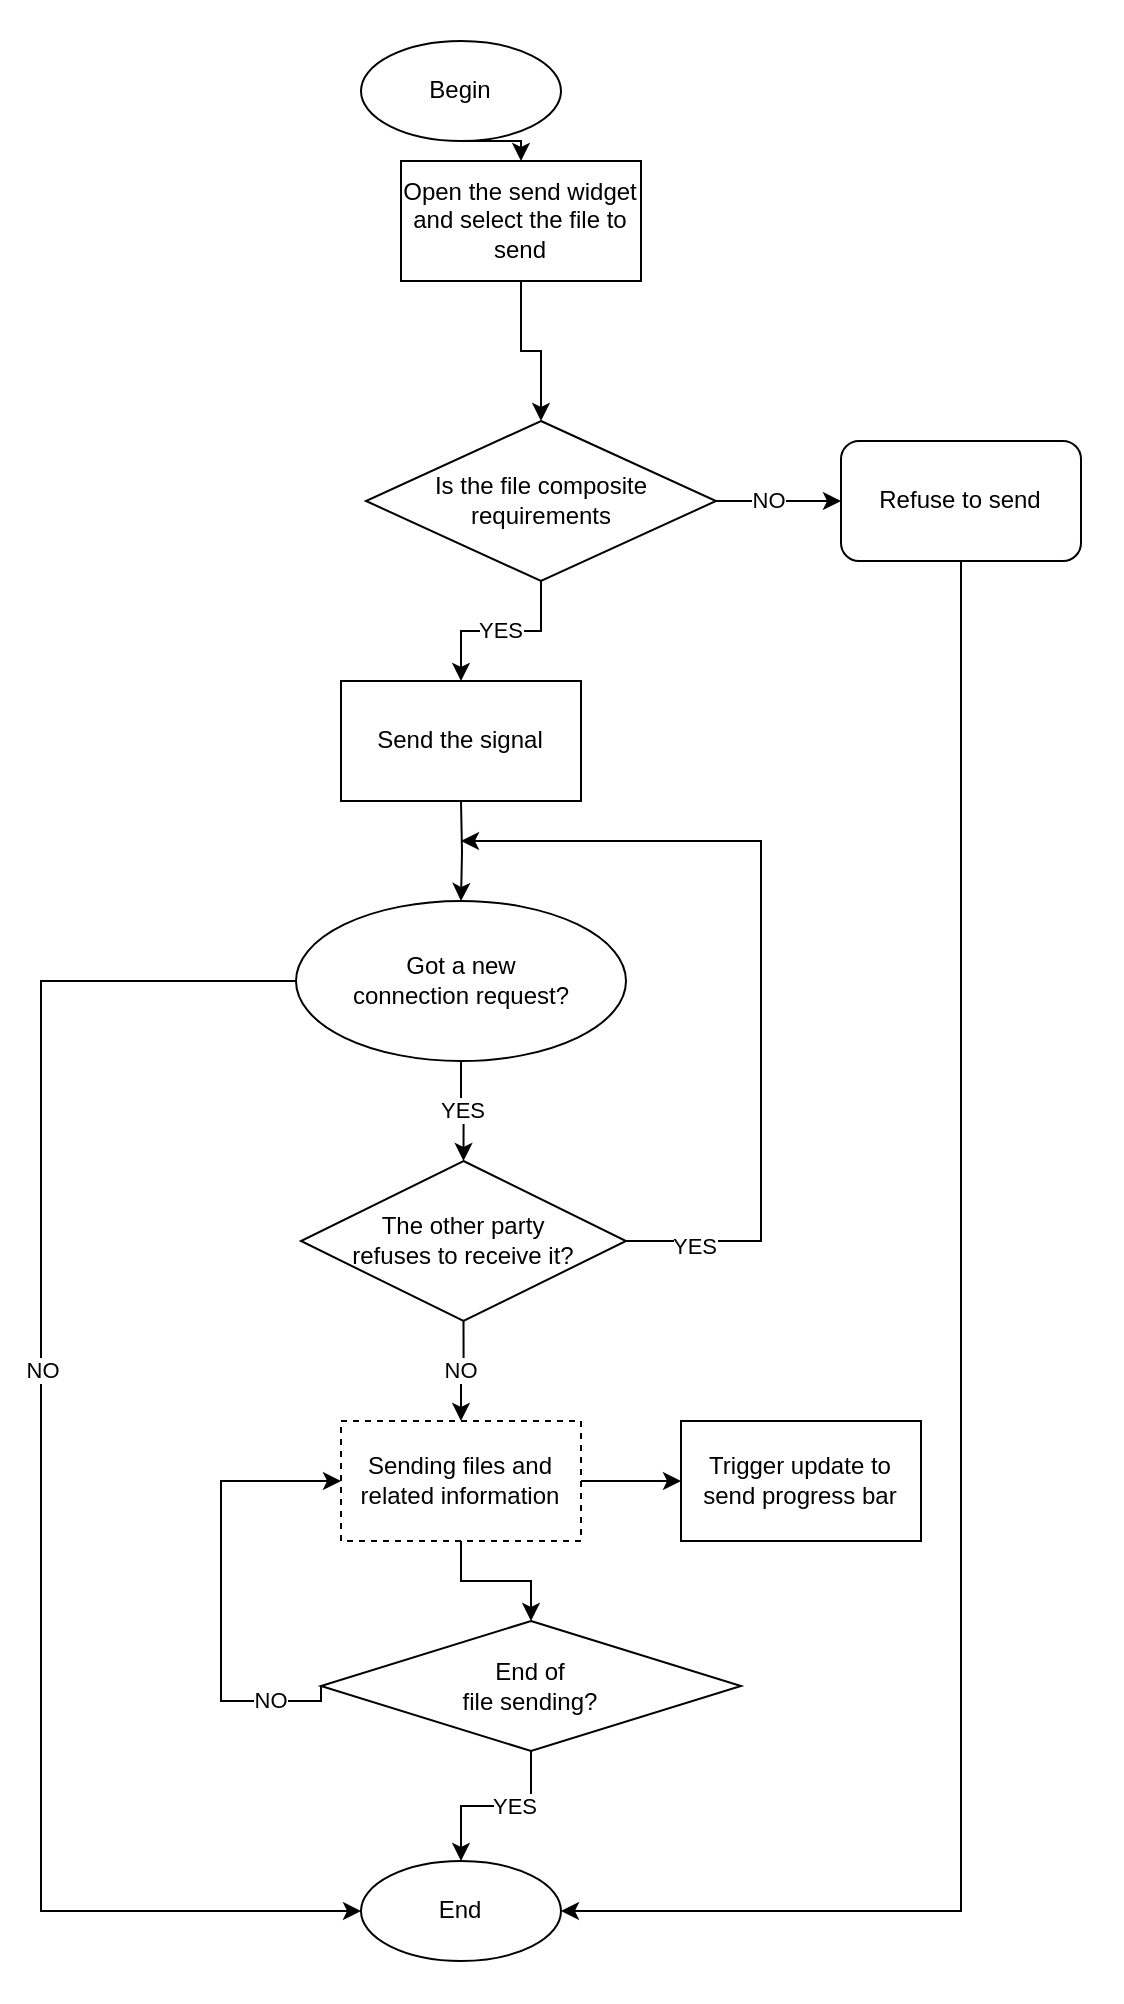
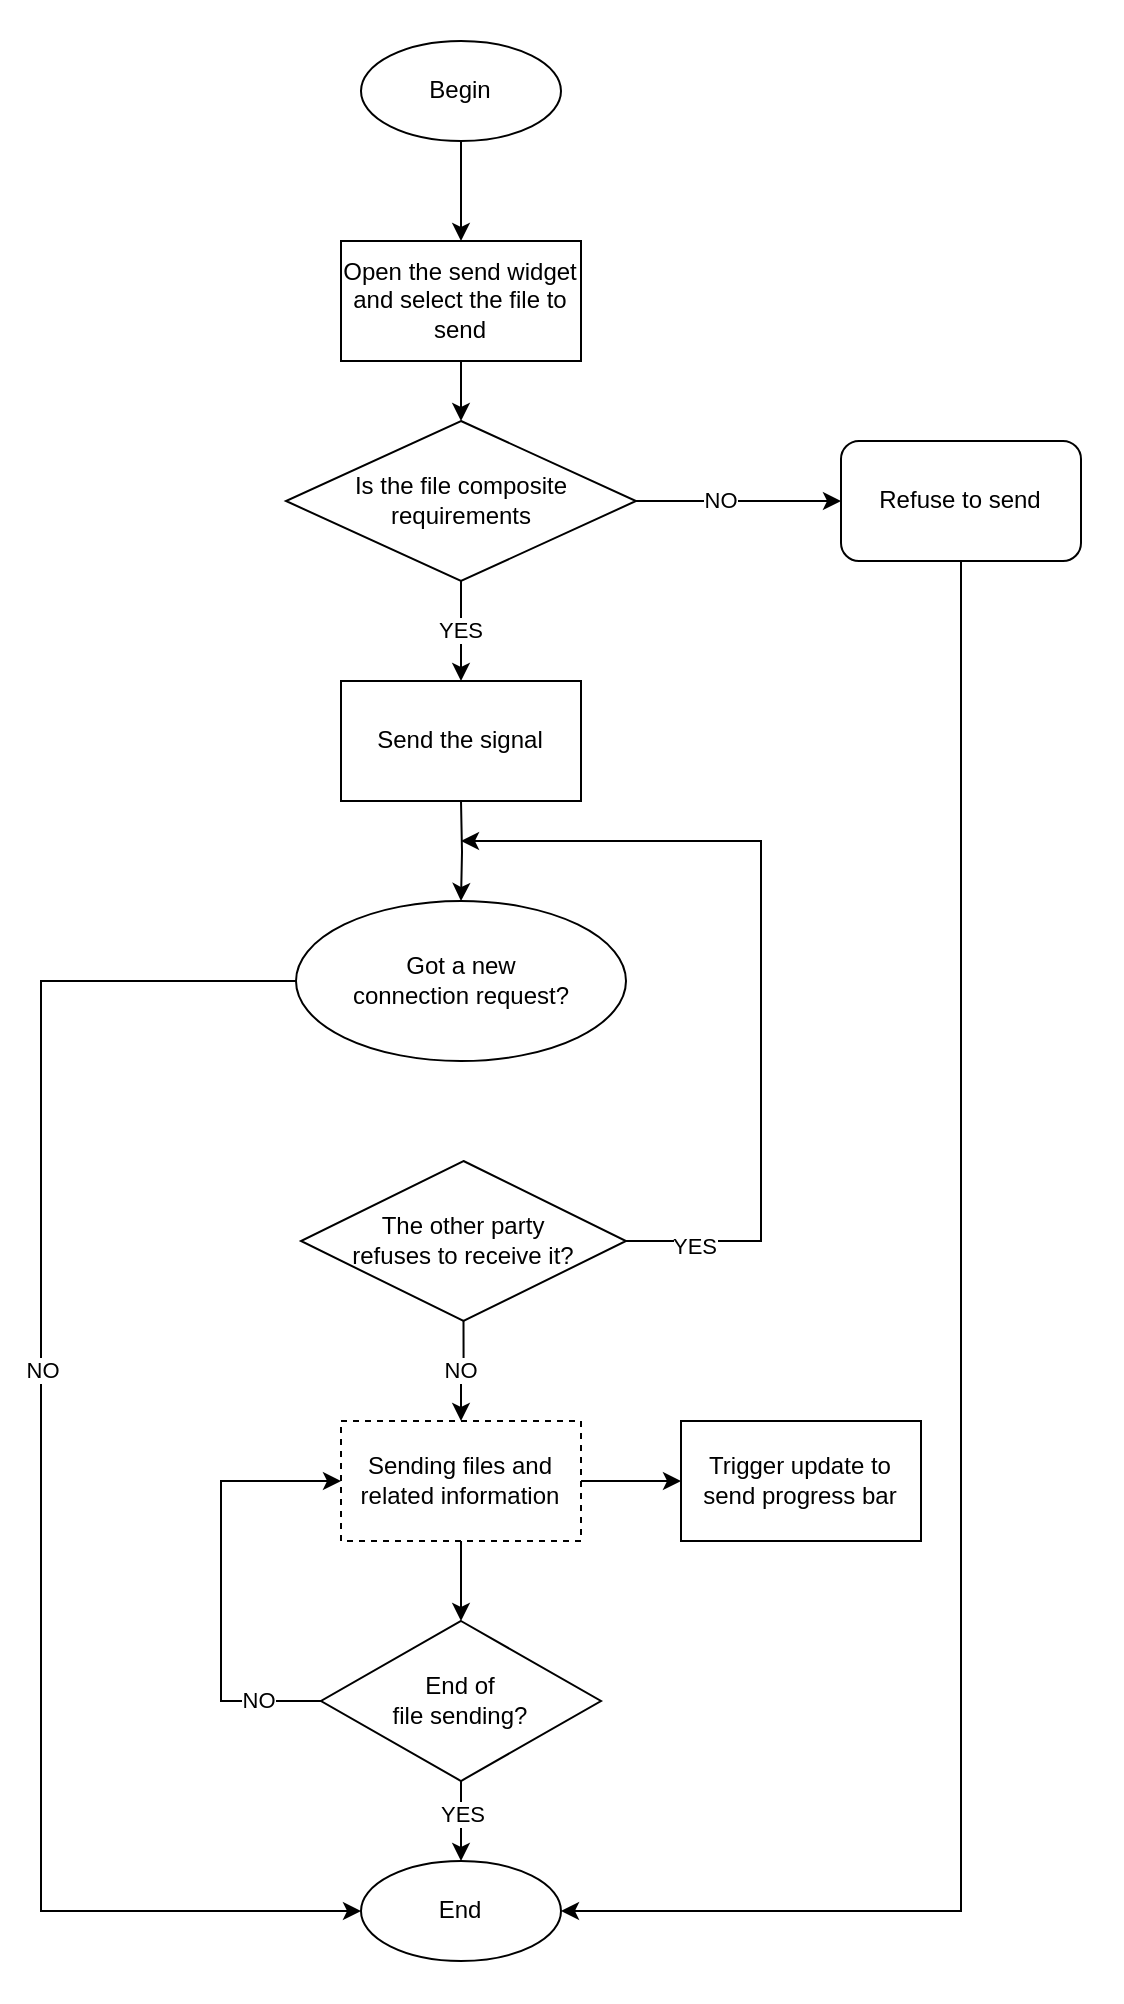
node "Open the send widget and select the file to send": moved (521, 221) -> (461, 301)
node "Is the file composite requirements": moved (541, 501) -> (461, 501)
edge "Got a new connection request?" -> "The other party refuses to receive it?": removed, label "YES"
node "End of file sending?": size 420x130 -> 280x160
